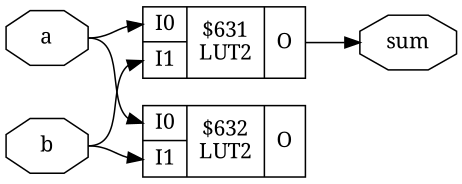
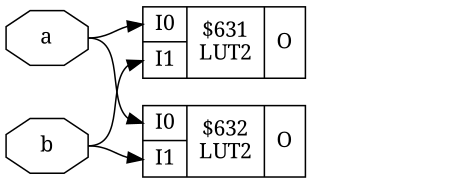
node "sum": removed
